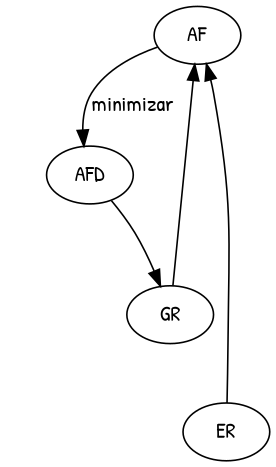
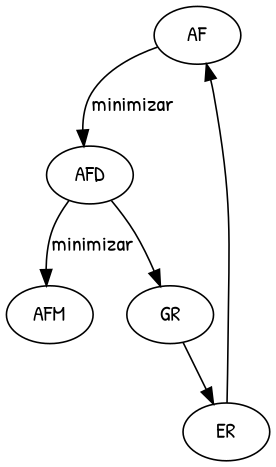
edge "GR" -> "AF": now "GR" -> "ER"
node "AFM": added
